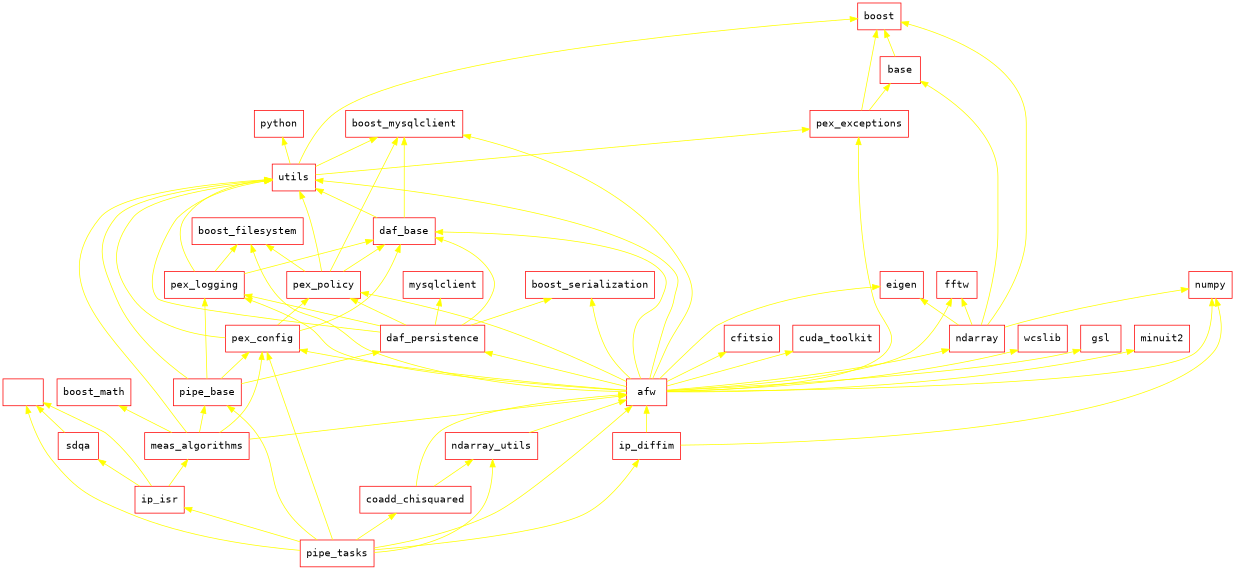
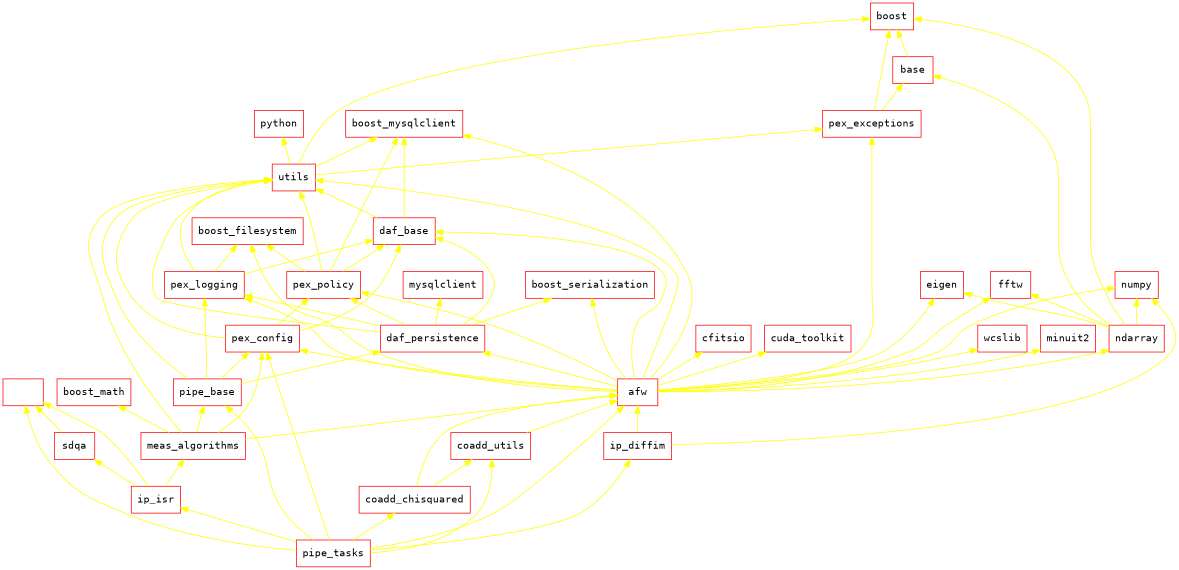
node "gsl": removed
node "ndarray_utils": label "ndarray_utils" -> "coadd_utils"
